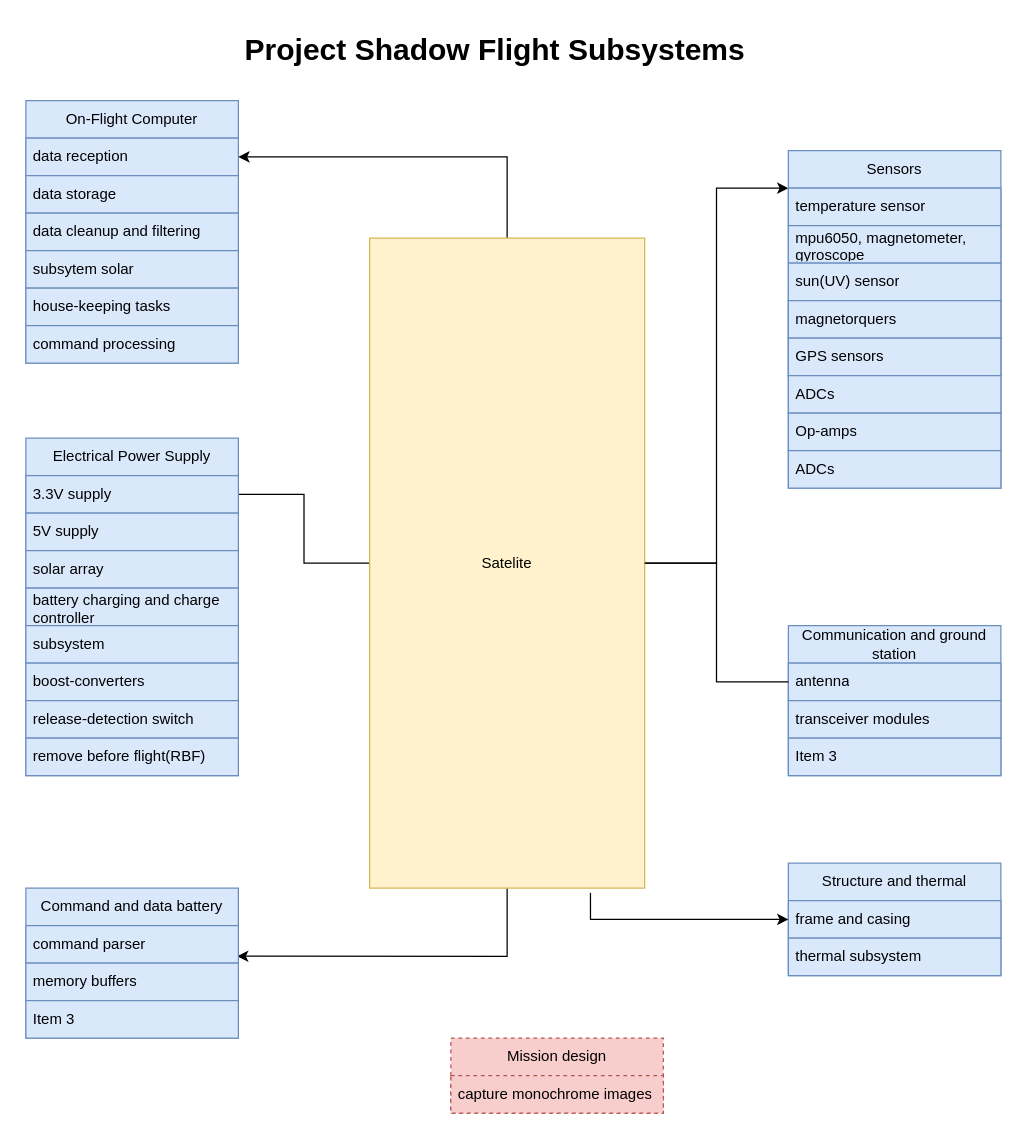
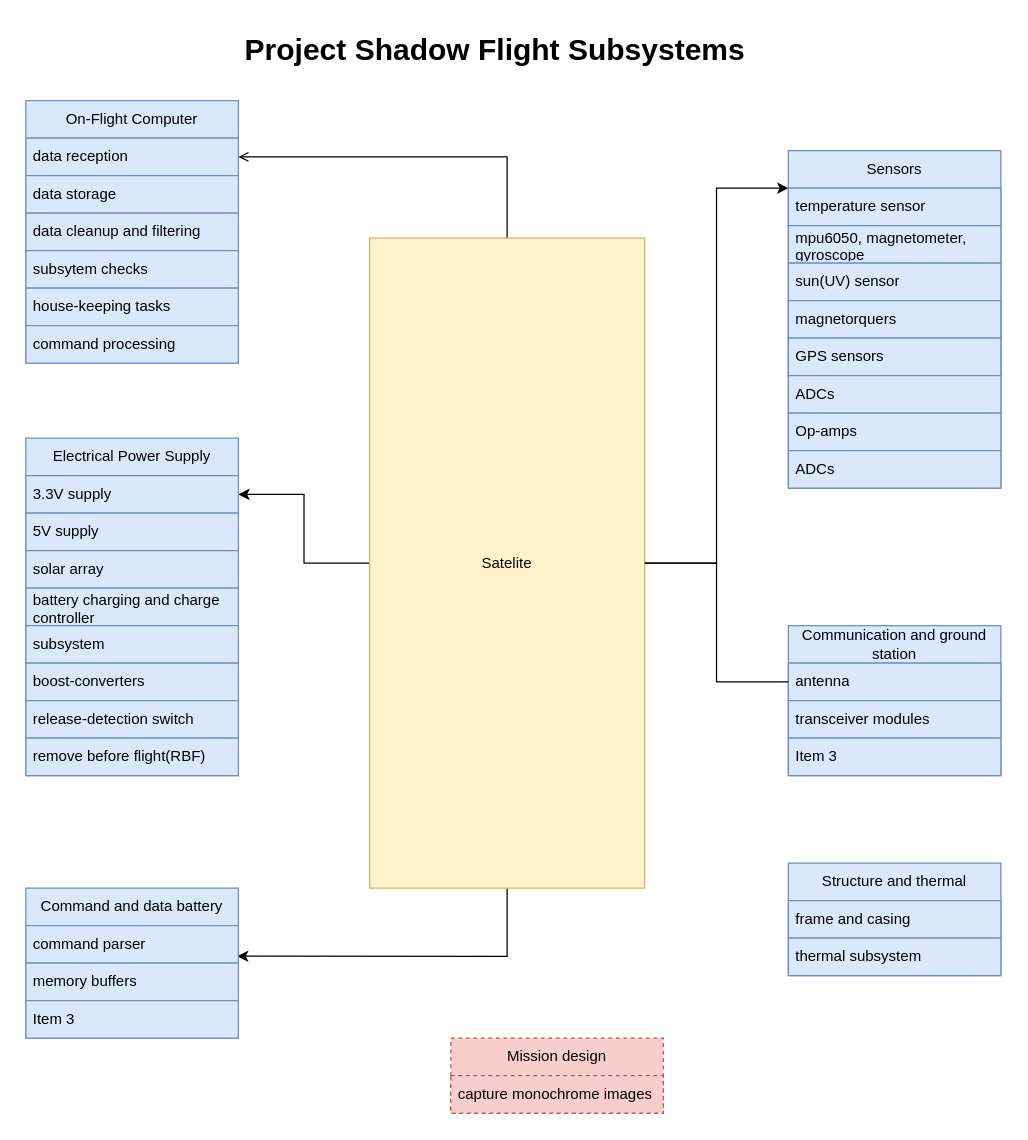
edge "Satelite" -> "data reception": arrowhead classic -> open
node "subsytem solar": label "subsytem solar" -> "subsytem checks"
edge "3.3V supply" -- "Satelite": arrowhead none -> classic
edge "Satelite" -> "frame and casing": removed
